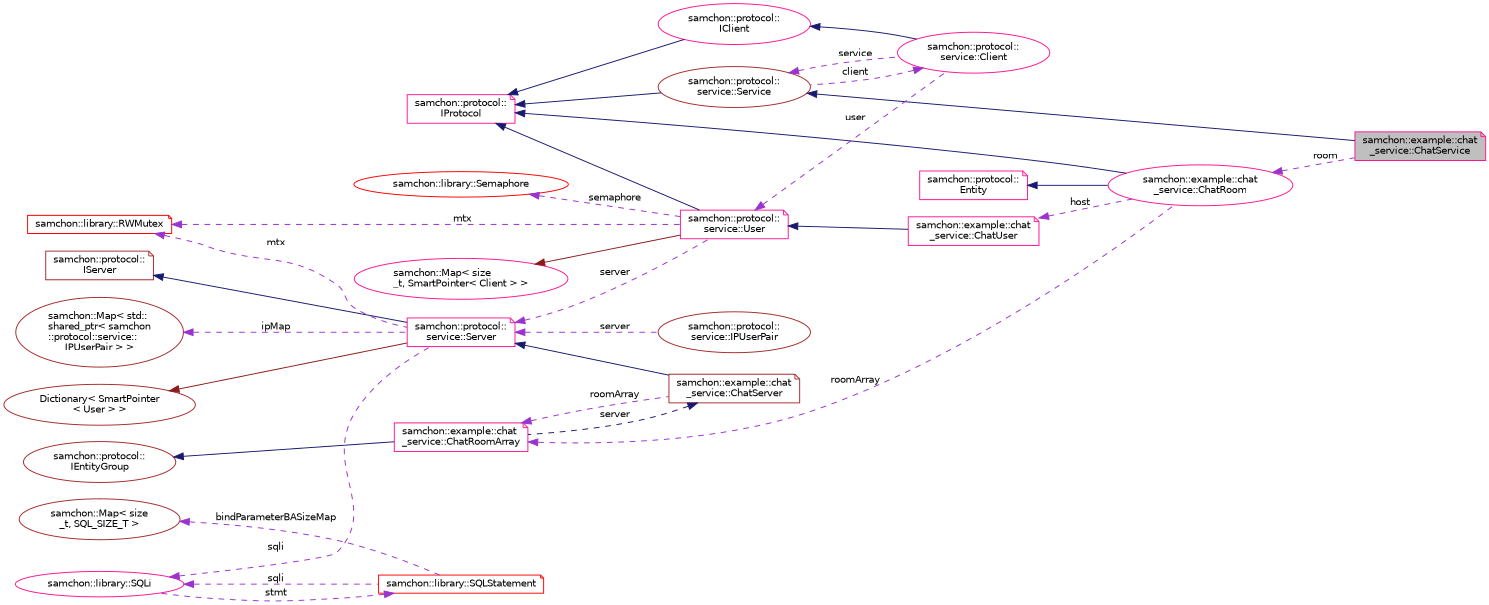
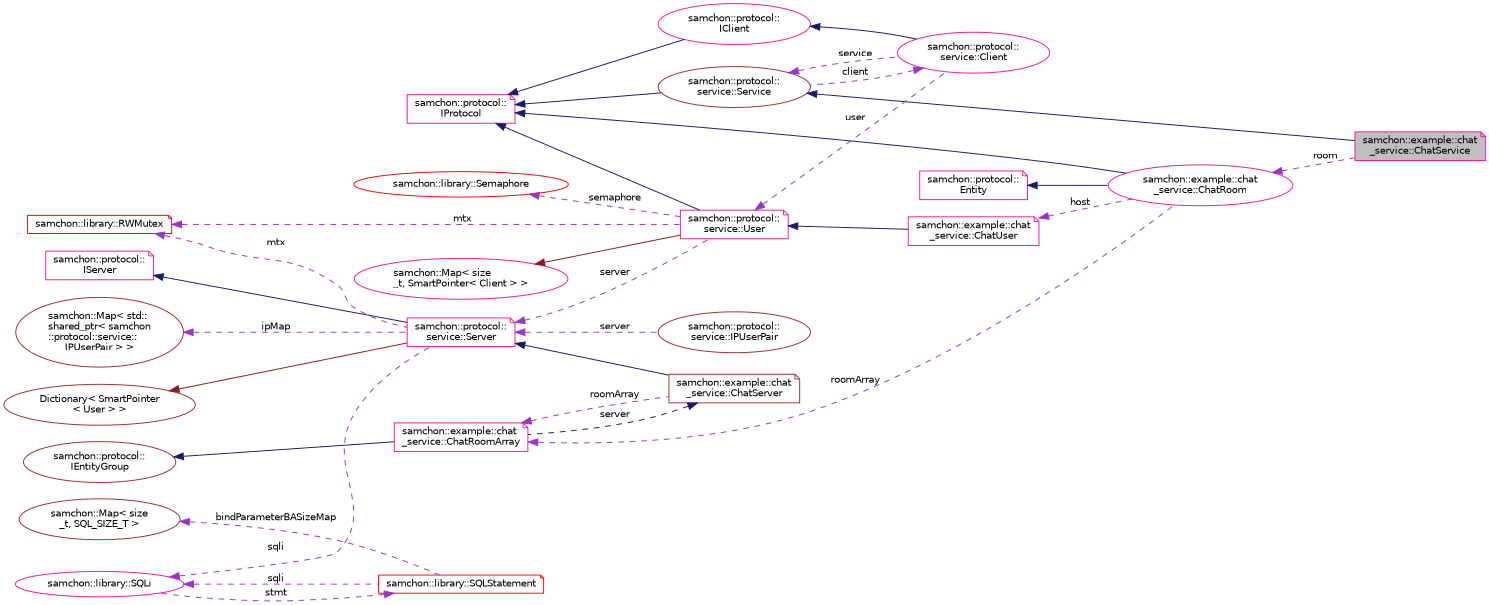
node "samchon::protocol:: IServer": color brown -> deeppink
